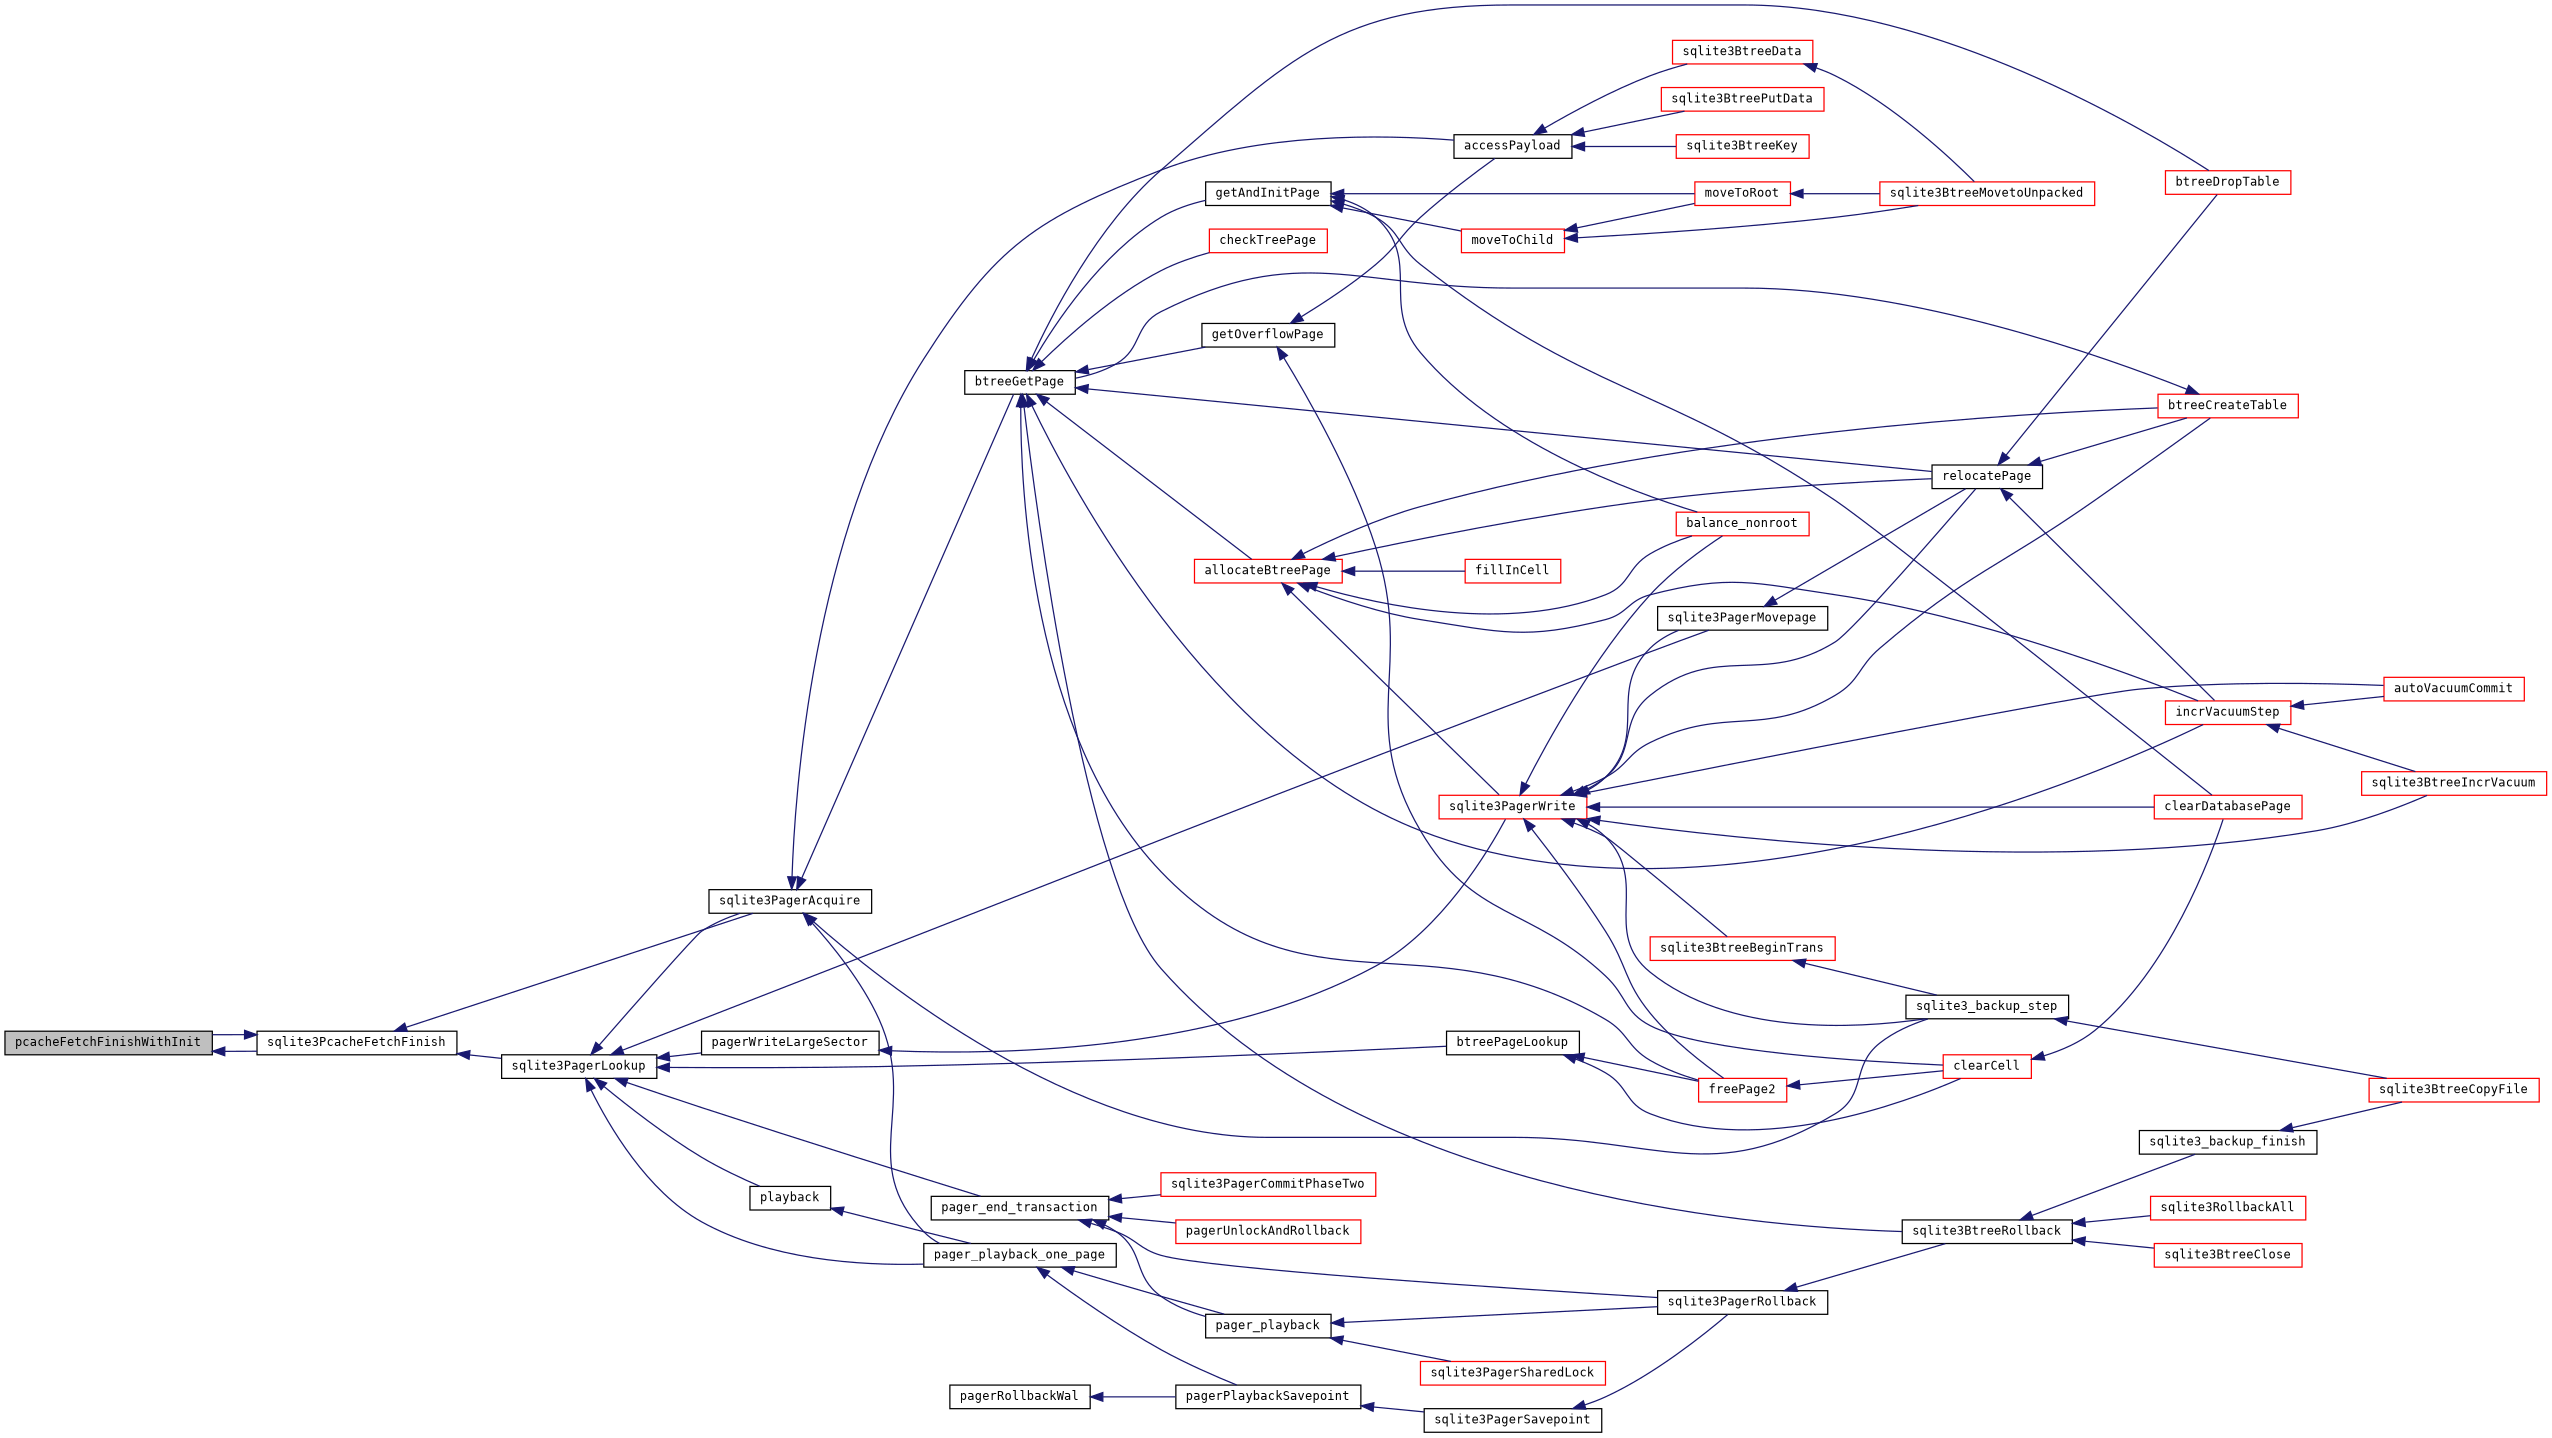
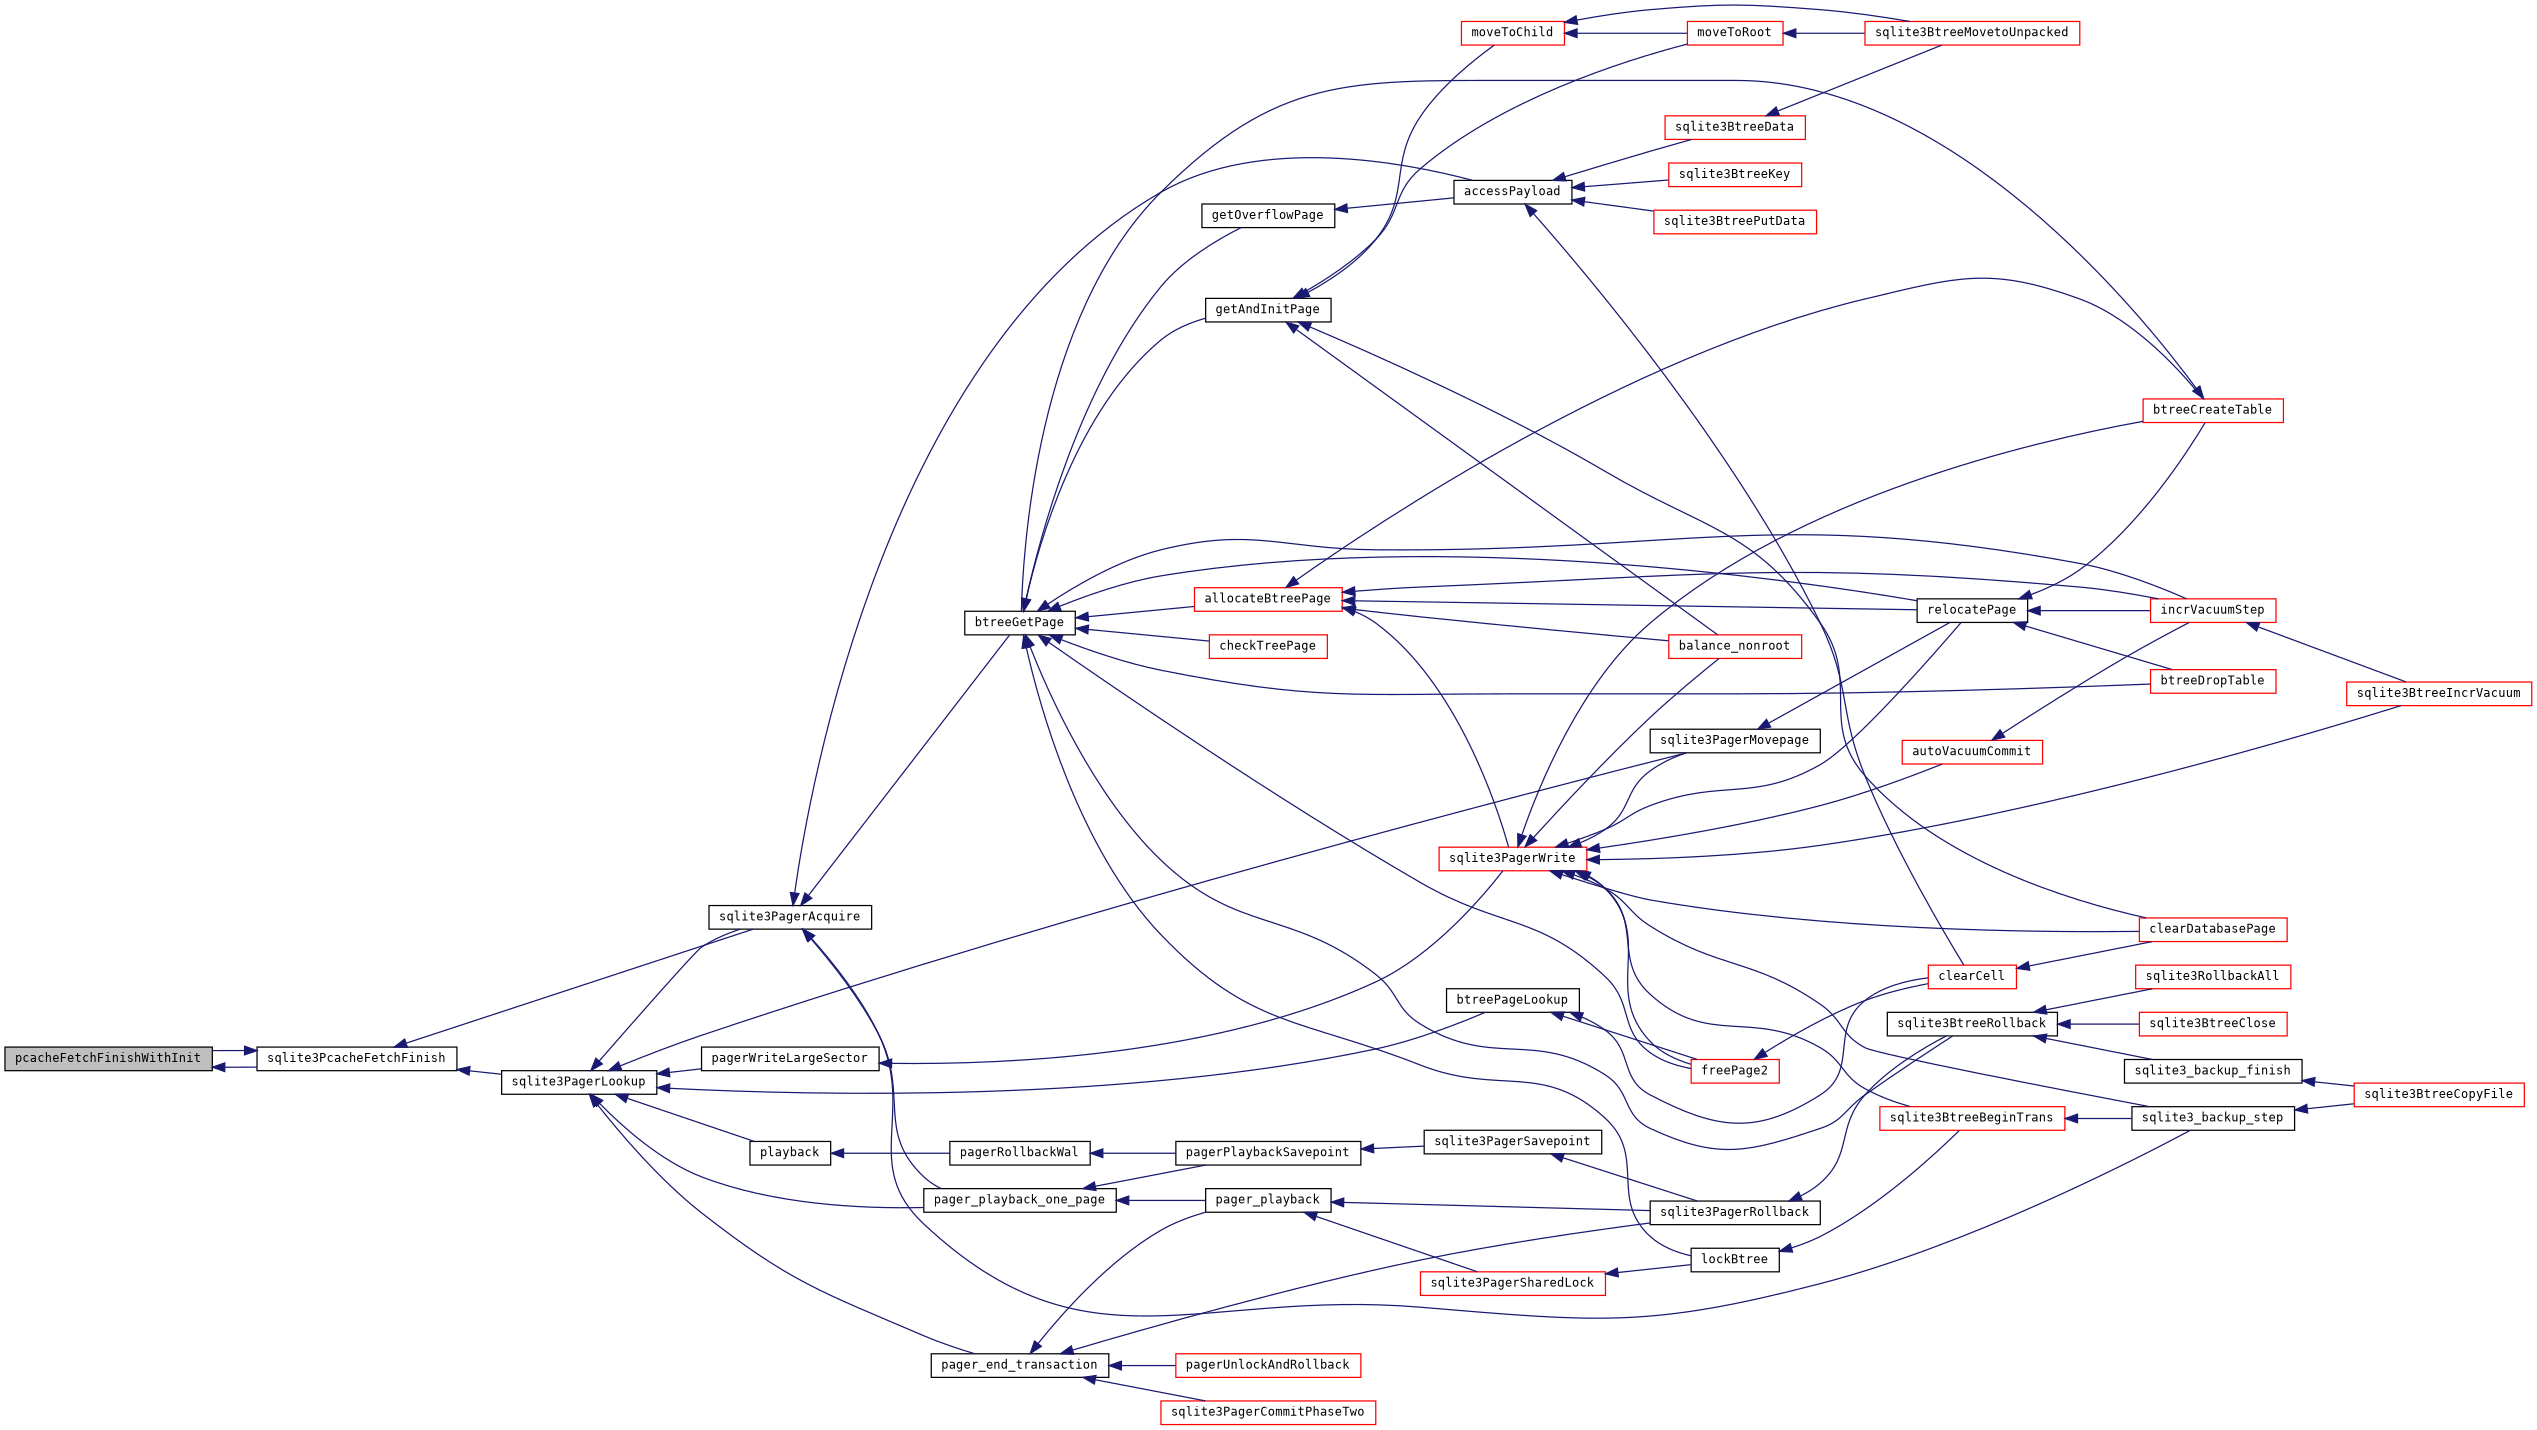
node "fillInCell": removed
edge "autoVacuumCommit" -> "incrVacuumStep": reversed
edge "clearCell" -> "getOverflowPage": now "clearCell" -> "accessPayload"
edge "pager_playback_one_page" -> "playback": now "pagerRollbackWal" -> "playback"
node "lockBtree": added
